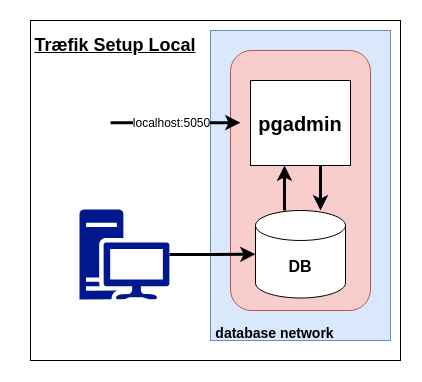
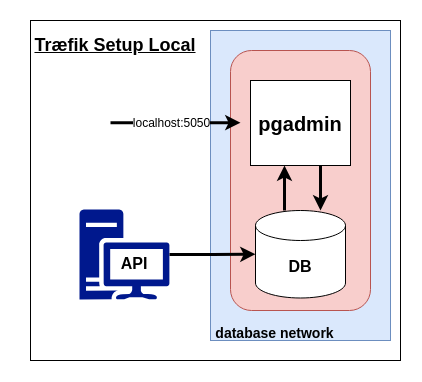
node "API": added
